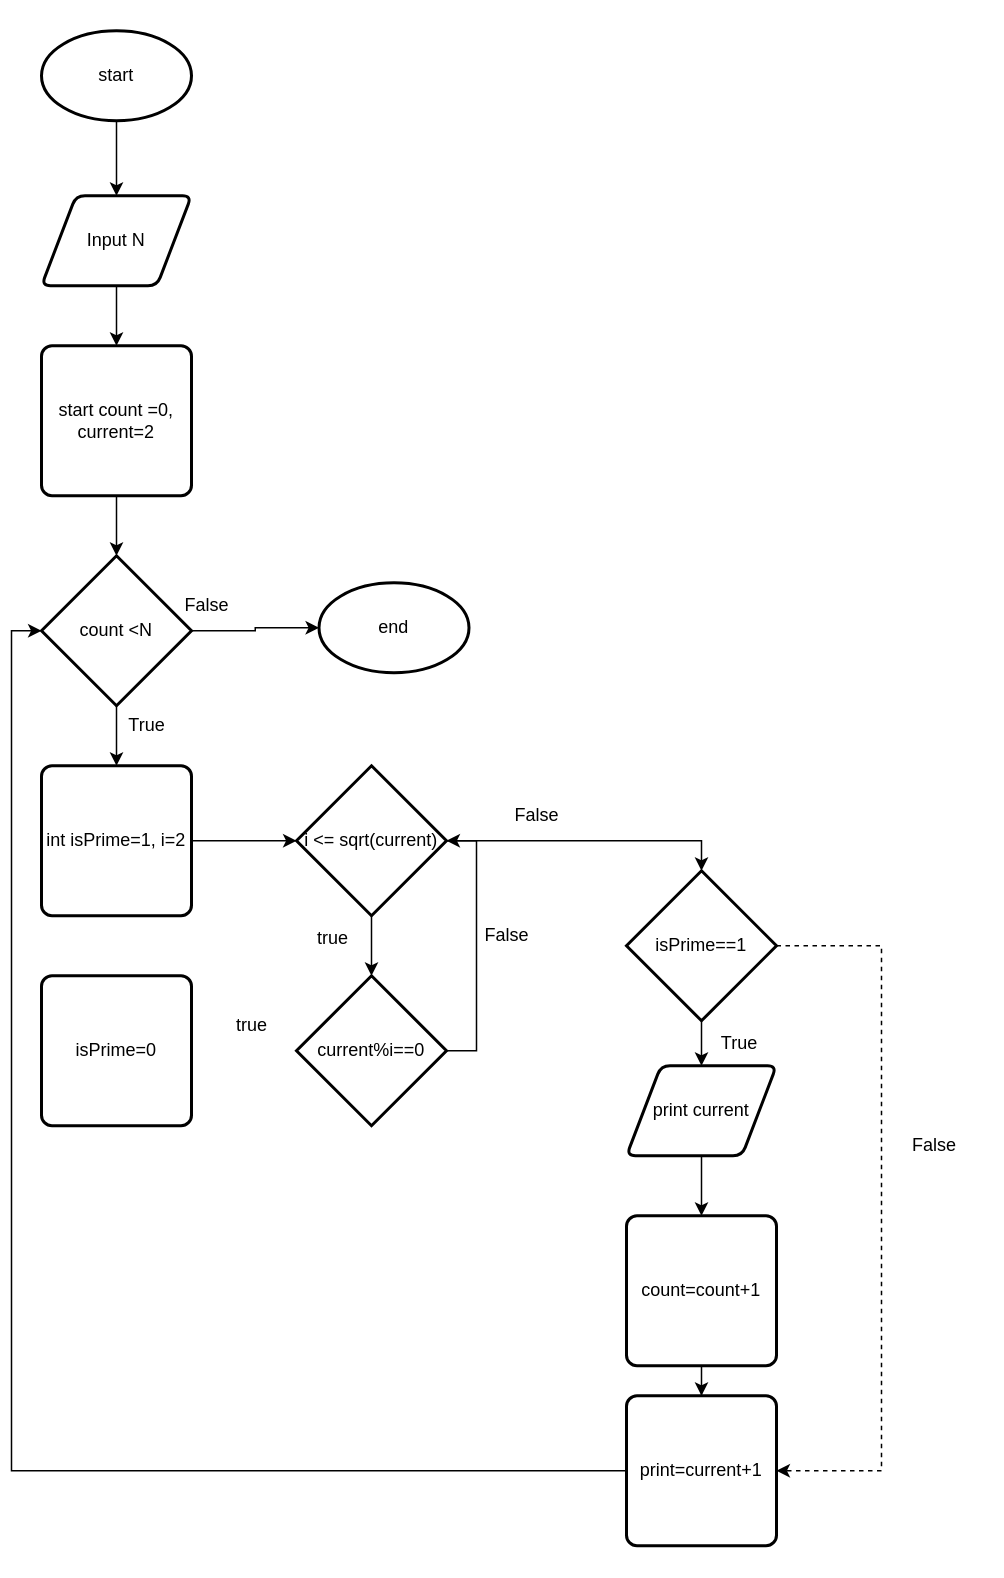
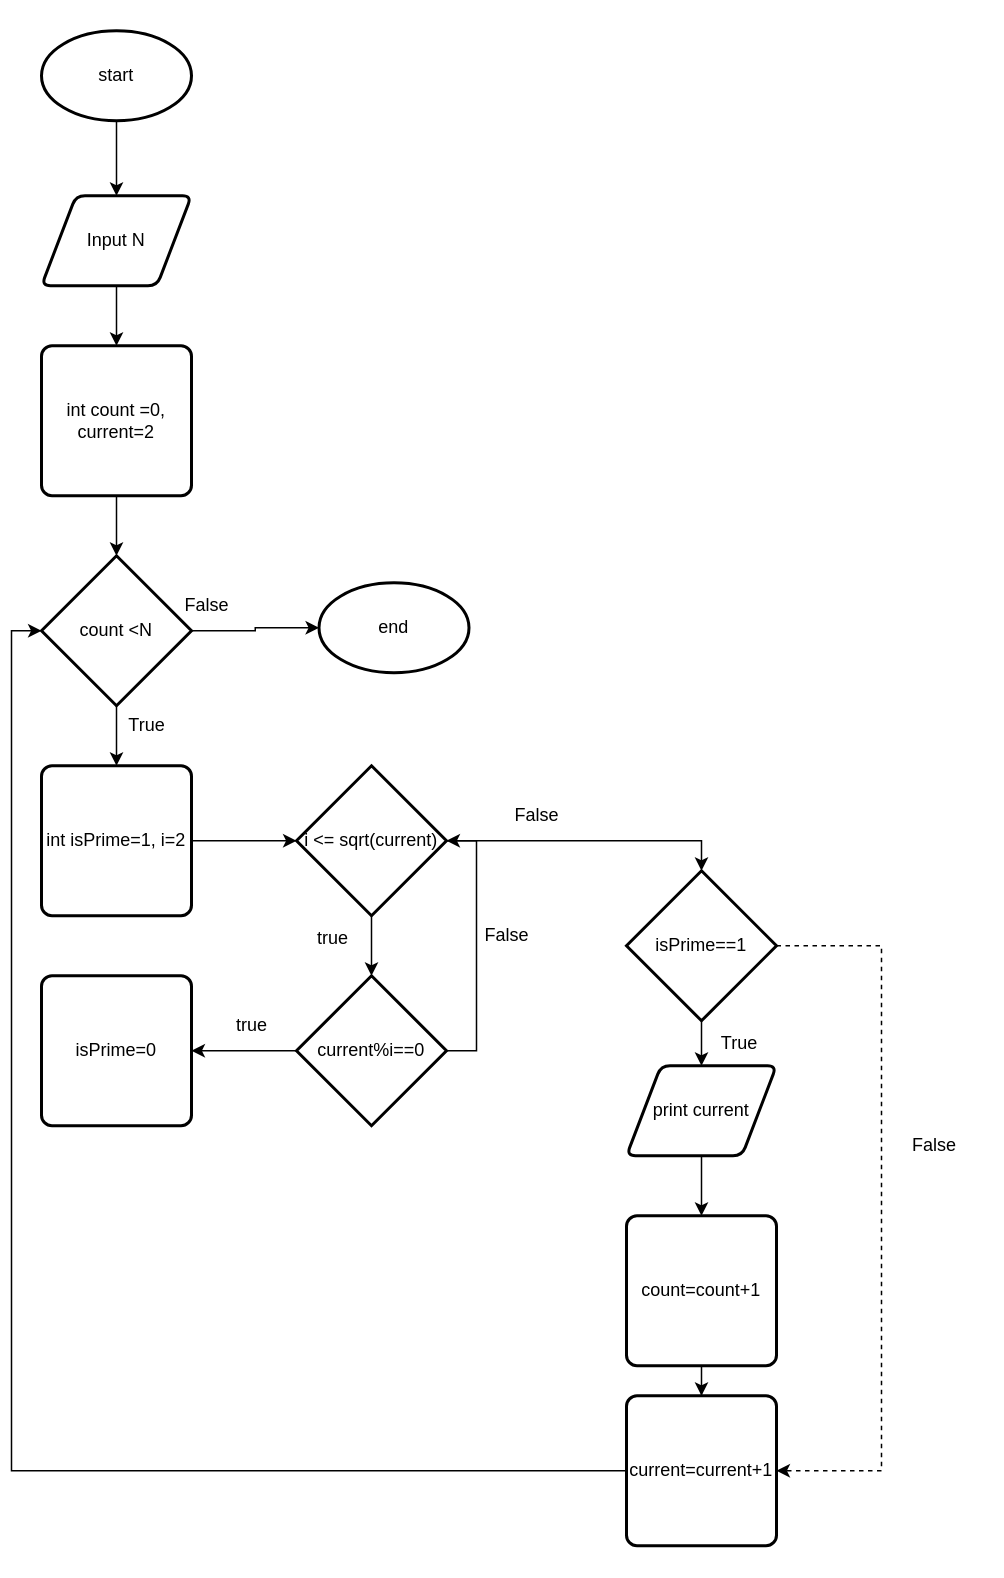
node "start count =0, current=2": label "start count =0, current=2" -> "int count =0, current=2"
edge "current%i==0" -> "isPrime=0": added
node "print=current+1": label "print=current+1" -> "current=current+1"
